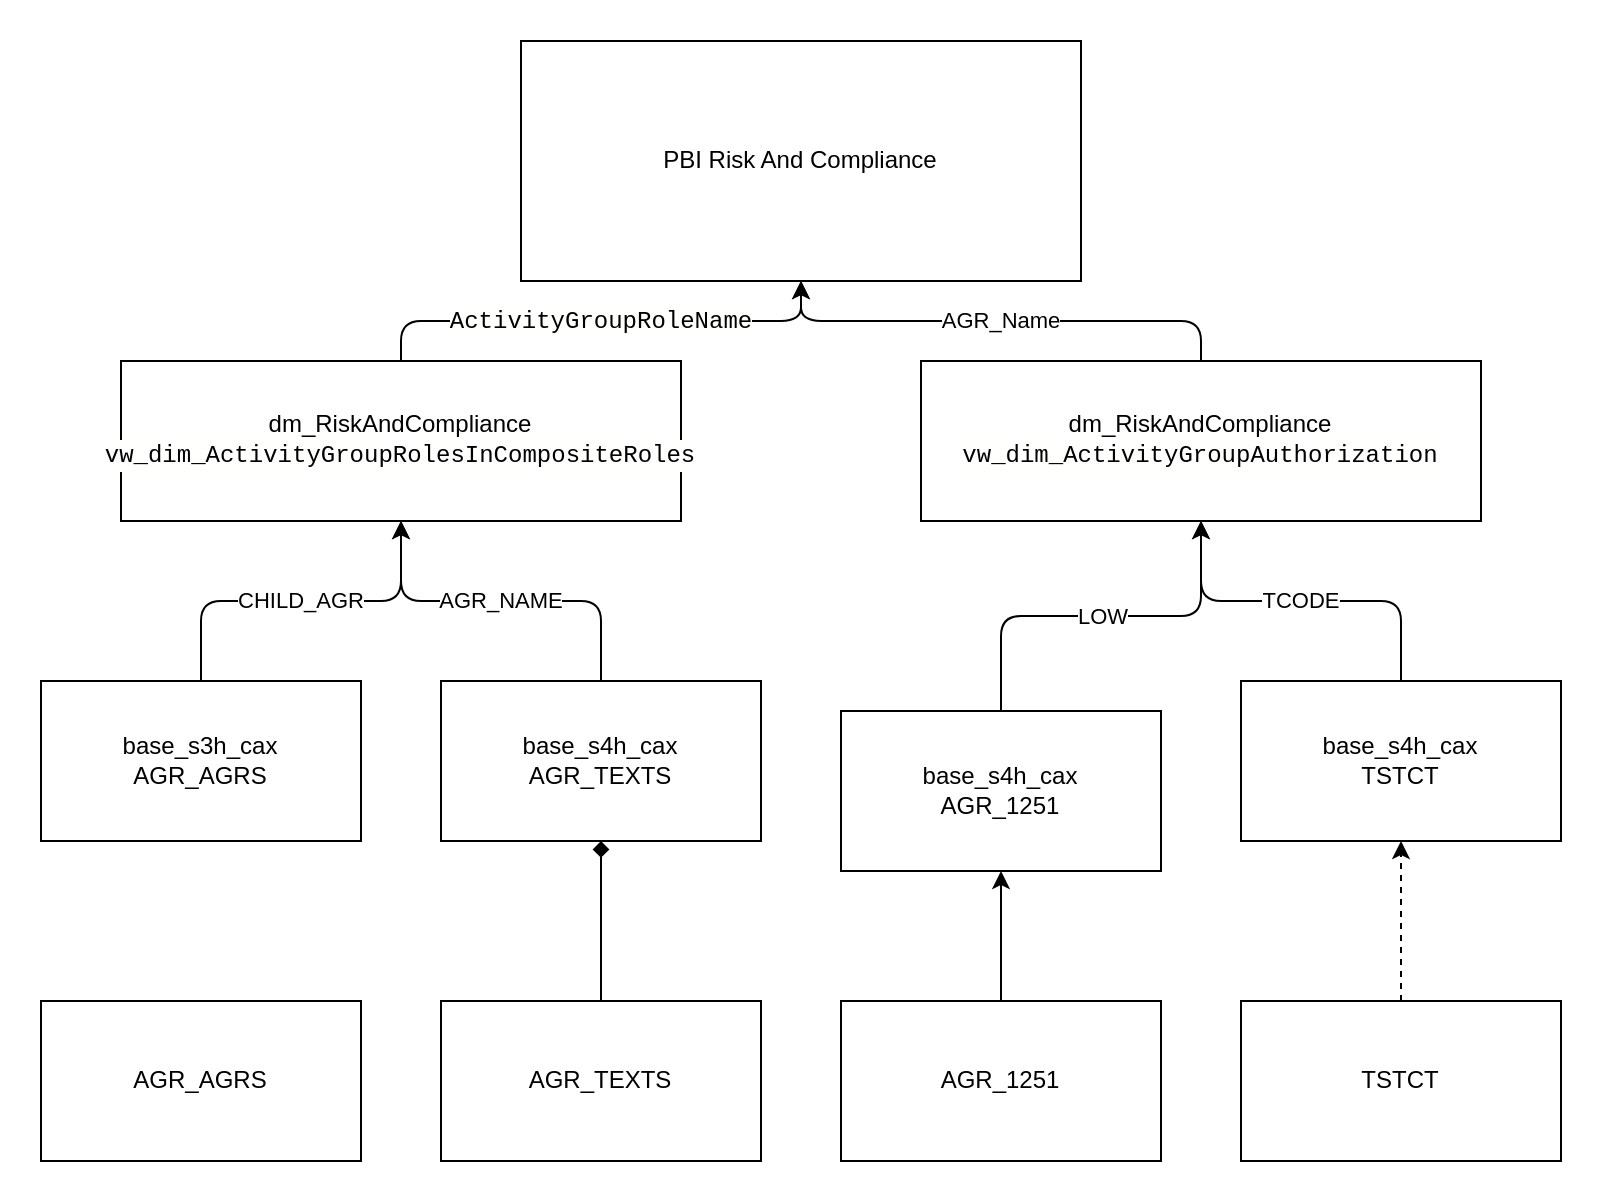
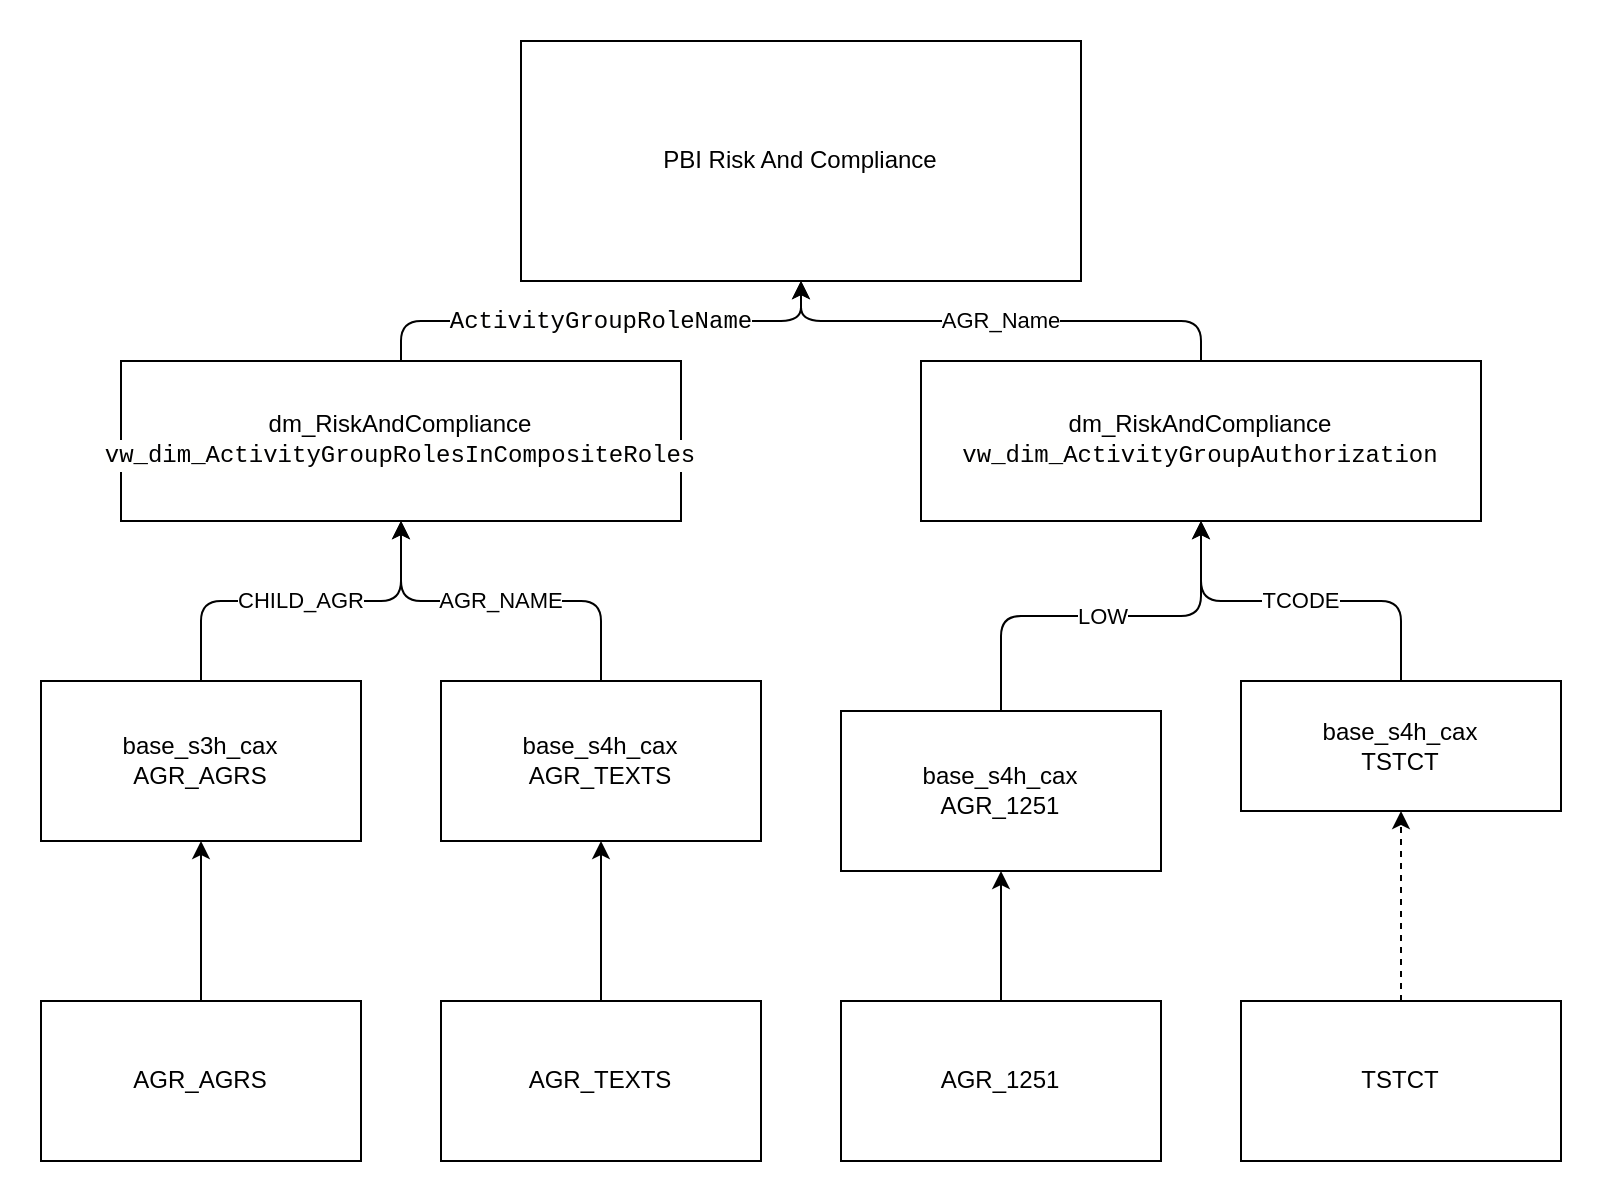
node "base_s4h_cax TSTCT": size 320x160 -> 320x130
edge "AGR_TEXTS" -> "base_s4h_cax AGR_TEXTS": arrowhead diamond -> classic
edge "AGR_AGRS" -> "base_s3h_cax AGR_AGRS": added
